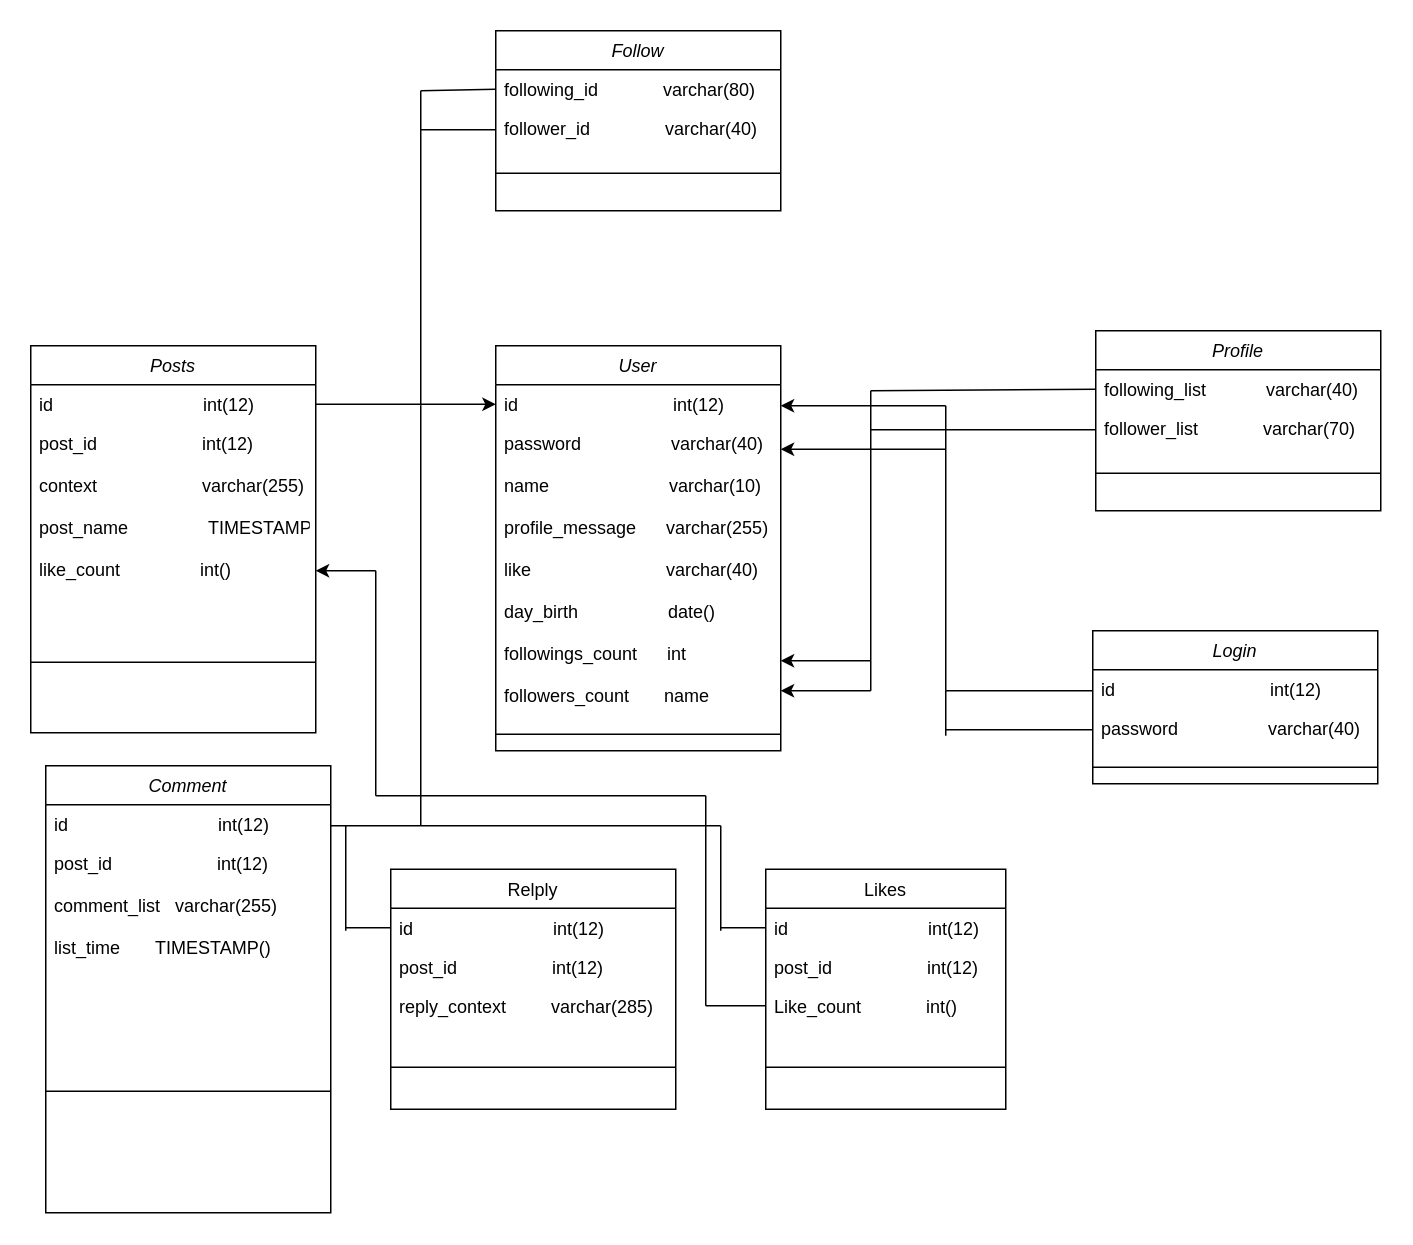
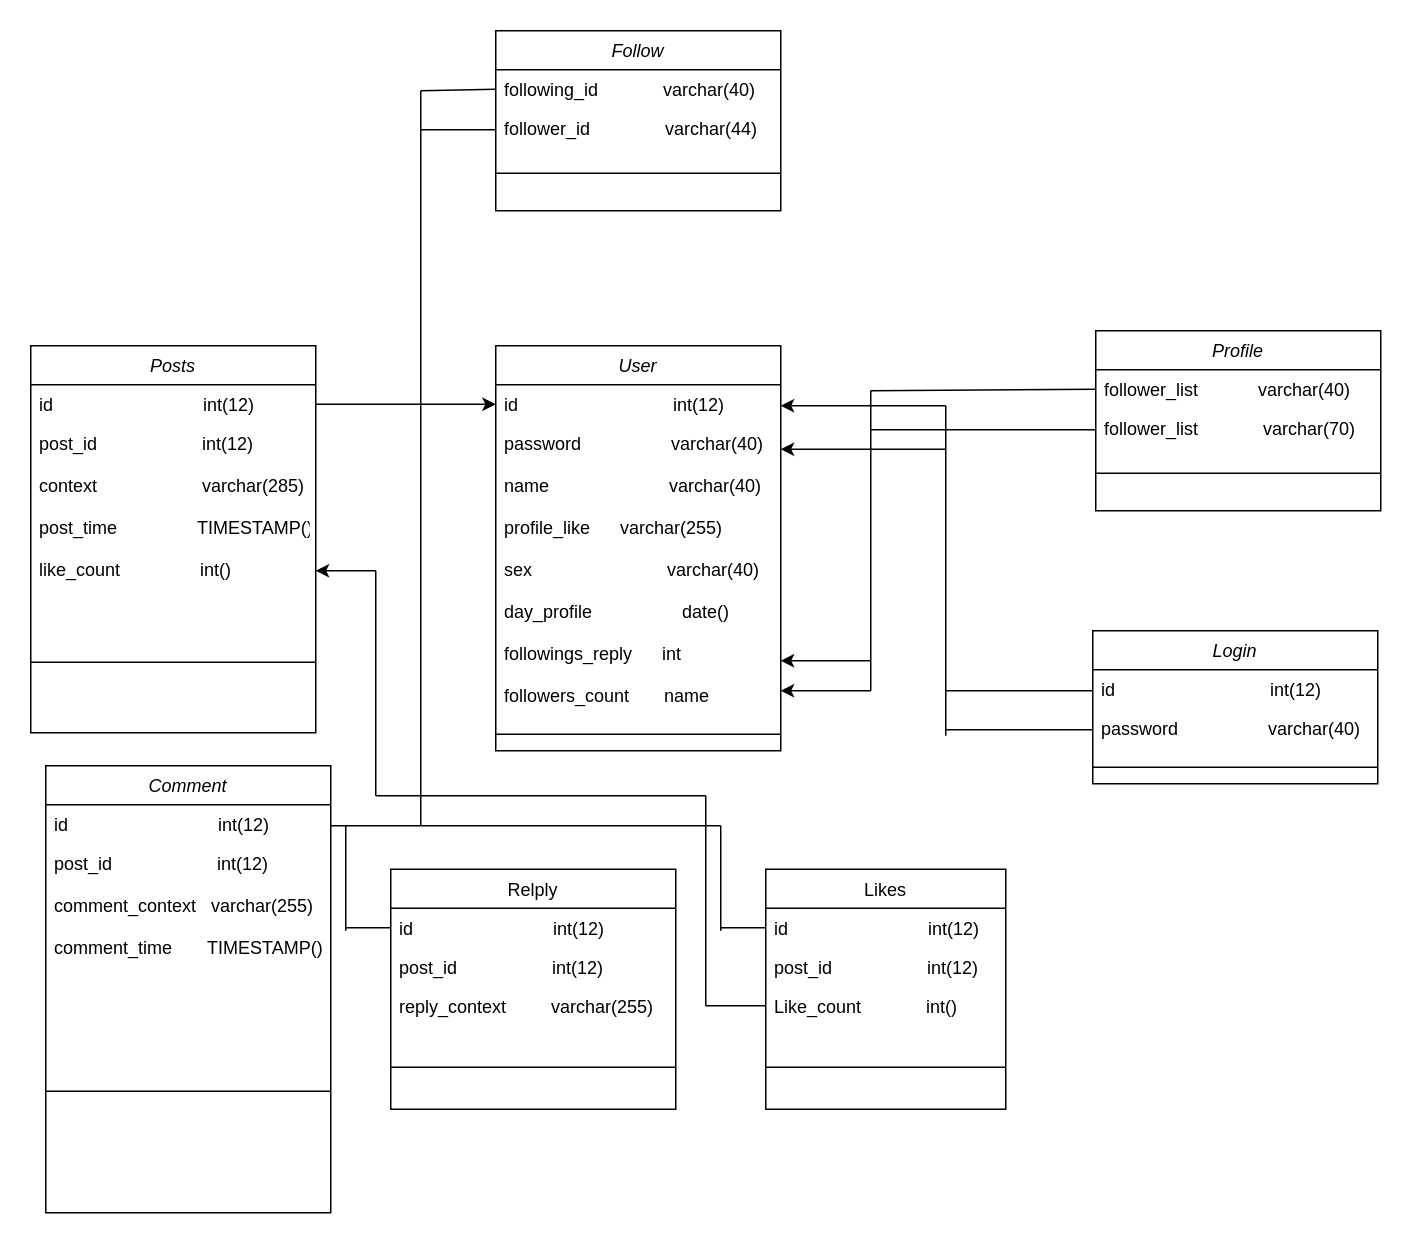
node "following_id varchar(80)": label "following_id varchar(80)" -> "following_id varchar(40)"
node "follower_id varchar(40)": label "follower_id varchar(40)" -> "follower_id varchar(44)"
node "following_list varchar(40)": label "following_list varchar(40)" -> "follower_list varchar(40)"
node "context varchar(255)": label "context varchar(255)" -> "context varchar(285)"
node "name varchar(10)": label "name varchar(10)" -> "name varchar(40)"
node "post_name TIMESTAMP()": label "post_name TIMESTAMP()" -> "post_time TIMESTAMP()"
node "profile_message varchar(255)": label "profile_message varchar(255)" -> "profile_like varchar(255)"
node "like varchar(40)": label "like varchar(40)" -> "sex varchar(40)"
node "day_birth date()": label "day_birth date()" -> "day_profile date()"
node "followings_count int": label "followings_count int" -> "followings_reply int"
node "comment_list varchar(255)": label "comment_list varchar(255)" -> "comment_context varchar(255)"
node "list_time TIMESTAMP()": label "list_time TIMESTAMP()" -> "comment_time TIMESTAMP()"
node "reply_context varchar(285)": label "reply_context varchar(285)" -> "reply_context varchar(255)"
